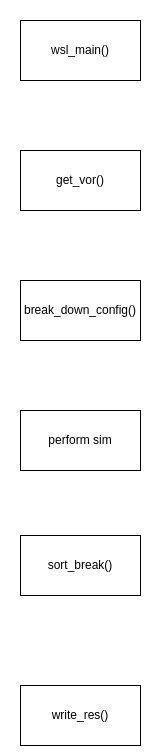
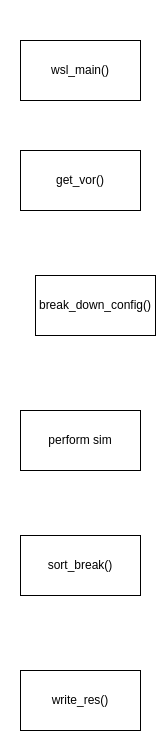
node "wsl_main()": moved (81, 51) -> (81, 71)
node "break_down_config()": moved (81, 311) -> (96, 306)
node "write_res()": moved (81, 716) -> (81, 701)
